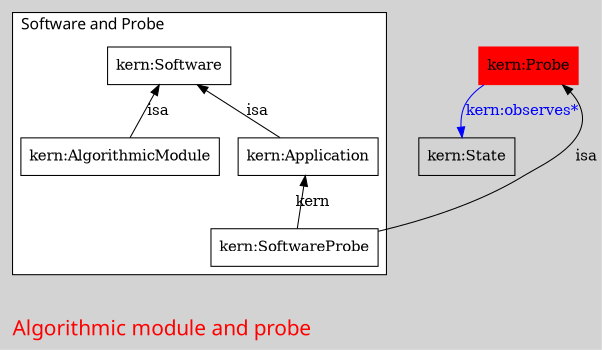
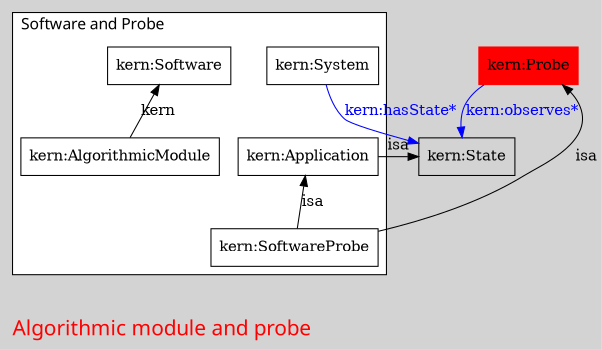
node "kern:System": added
edge "kern:AlgorithmicModule" -> "kern:Software": label "isa" -> "kern"
edge "kern:Application" -> "kern:Software": now "kern:Application" -> "kern:State"
edge "kern:SoftwareProbe" -> "kern:Application": label "kern" -> "isa"
